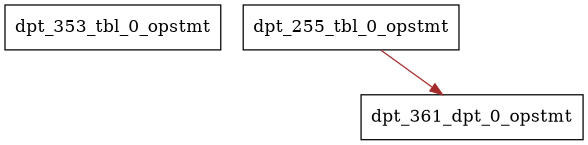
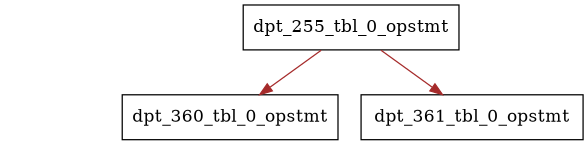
node "dpt_353_tbl_0_opstmt": removed
node "dpt_360_tbl_0_opstmt": added
node "dpt_361_dpt_0_opstmt": label "dpt_361_dpt_0_opstmt" -> "dpt_361_tbl_0_opstmt"
